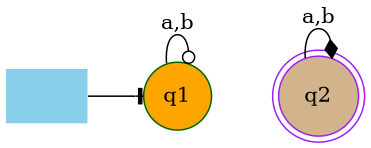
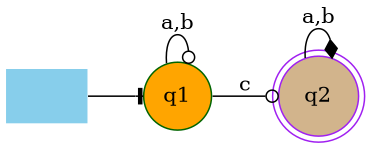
edge "q1" -> "q2": added, label "c"
